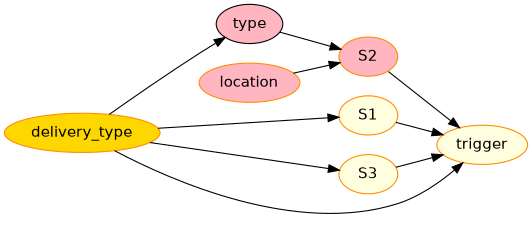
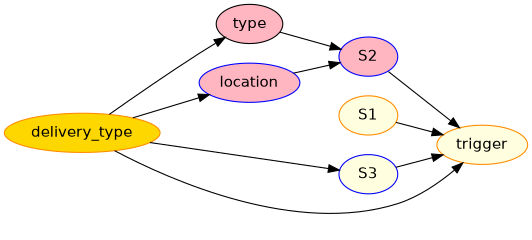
node "S2": color darkorange -> blue
node "location": color darkorange -> blue
edge "delivery_type" -> "S1": now "delivery_type" -> "location"
node "S3": color darkorange -> blue
